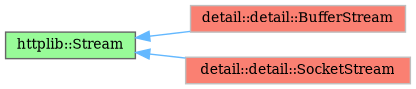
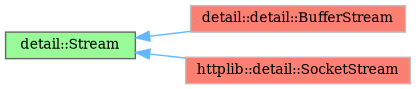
node "httplib::Stream": label "httplib::Stream" -> "detail::Stream"
node "detail::detail::SocketStream": label "detail::detail::SocketStream" -> "httplib::detail::SocketStream"
